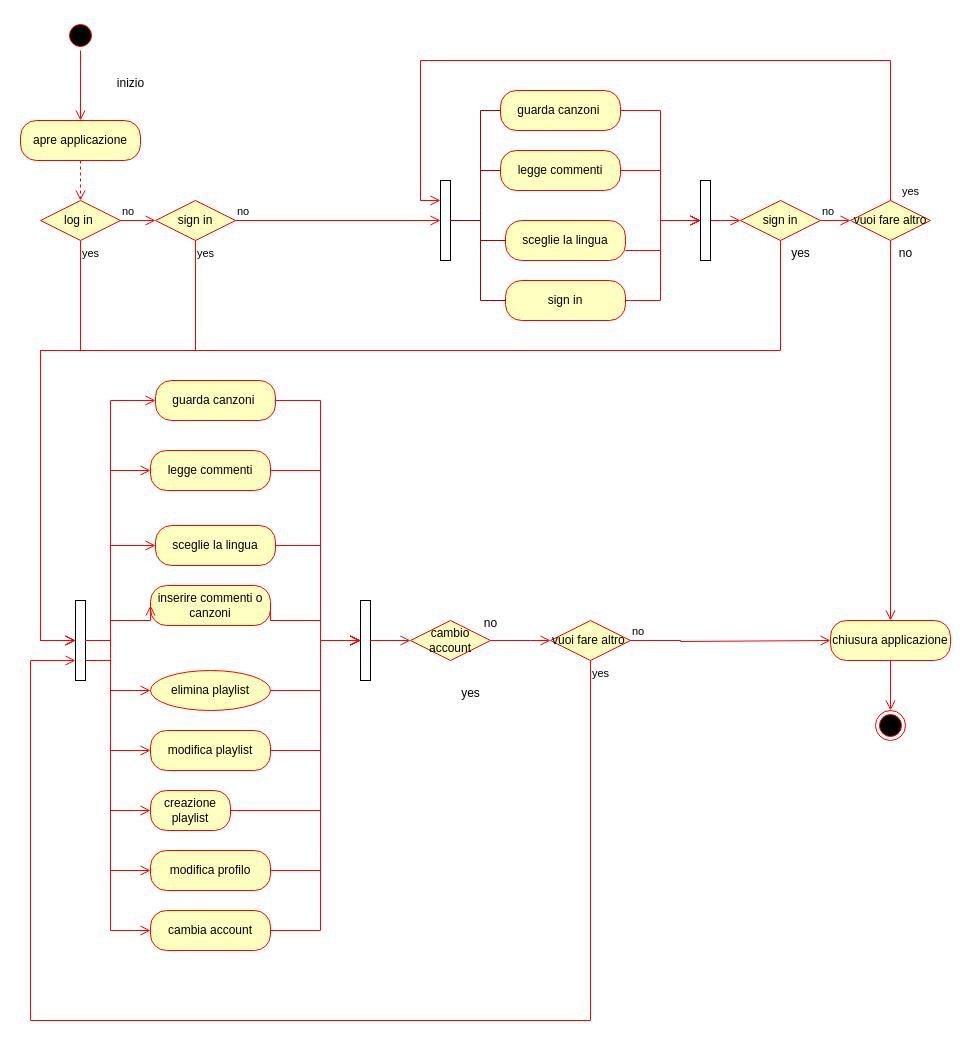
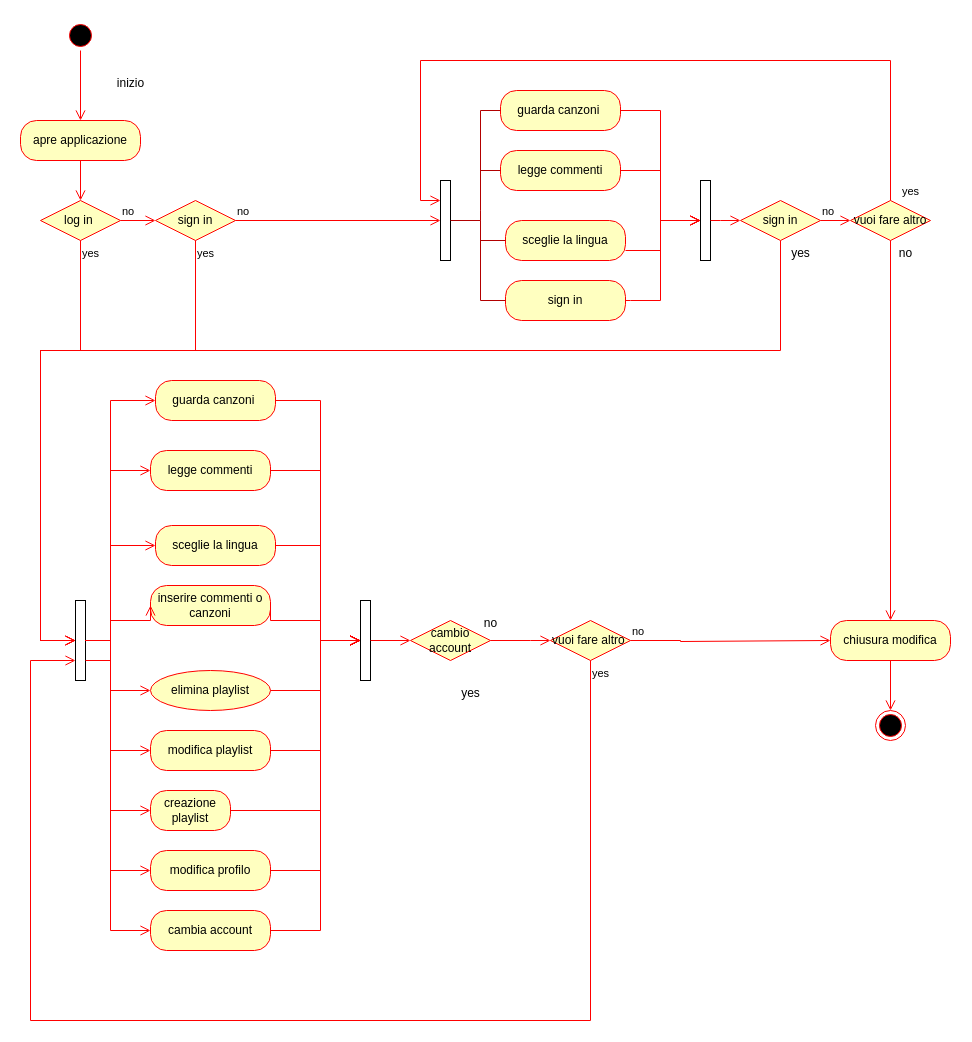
edge "apre applicazione" -> "log in": style dashed -> solid
node "chiusura applicazione": label "chiusura applicazione" -> "chiusura modifica"
